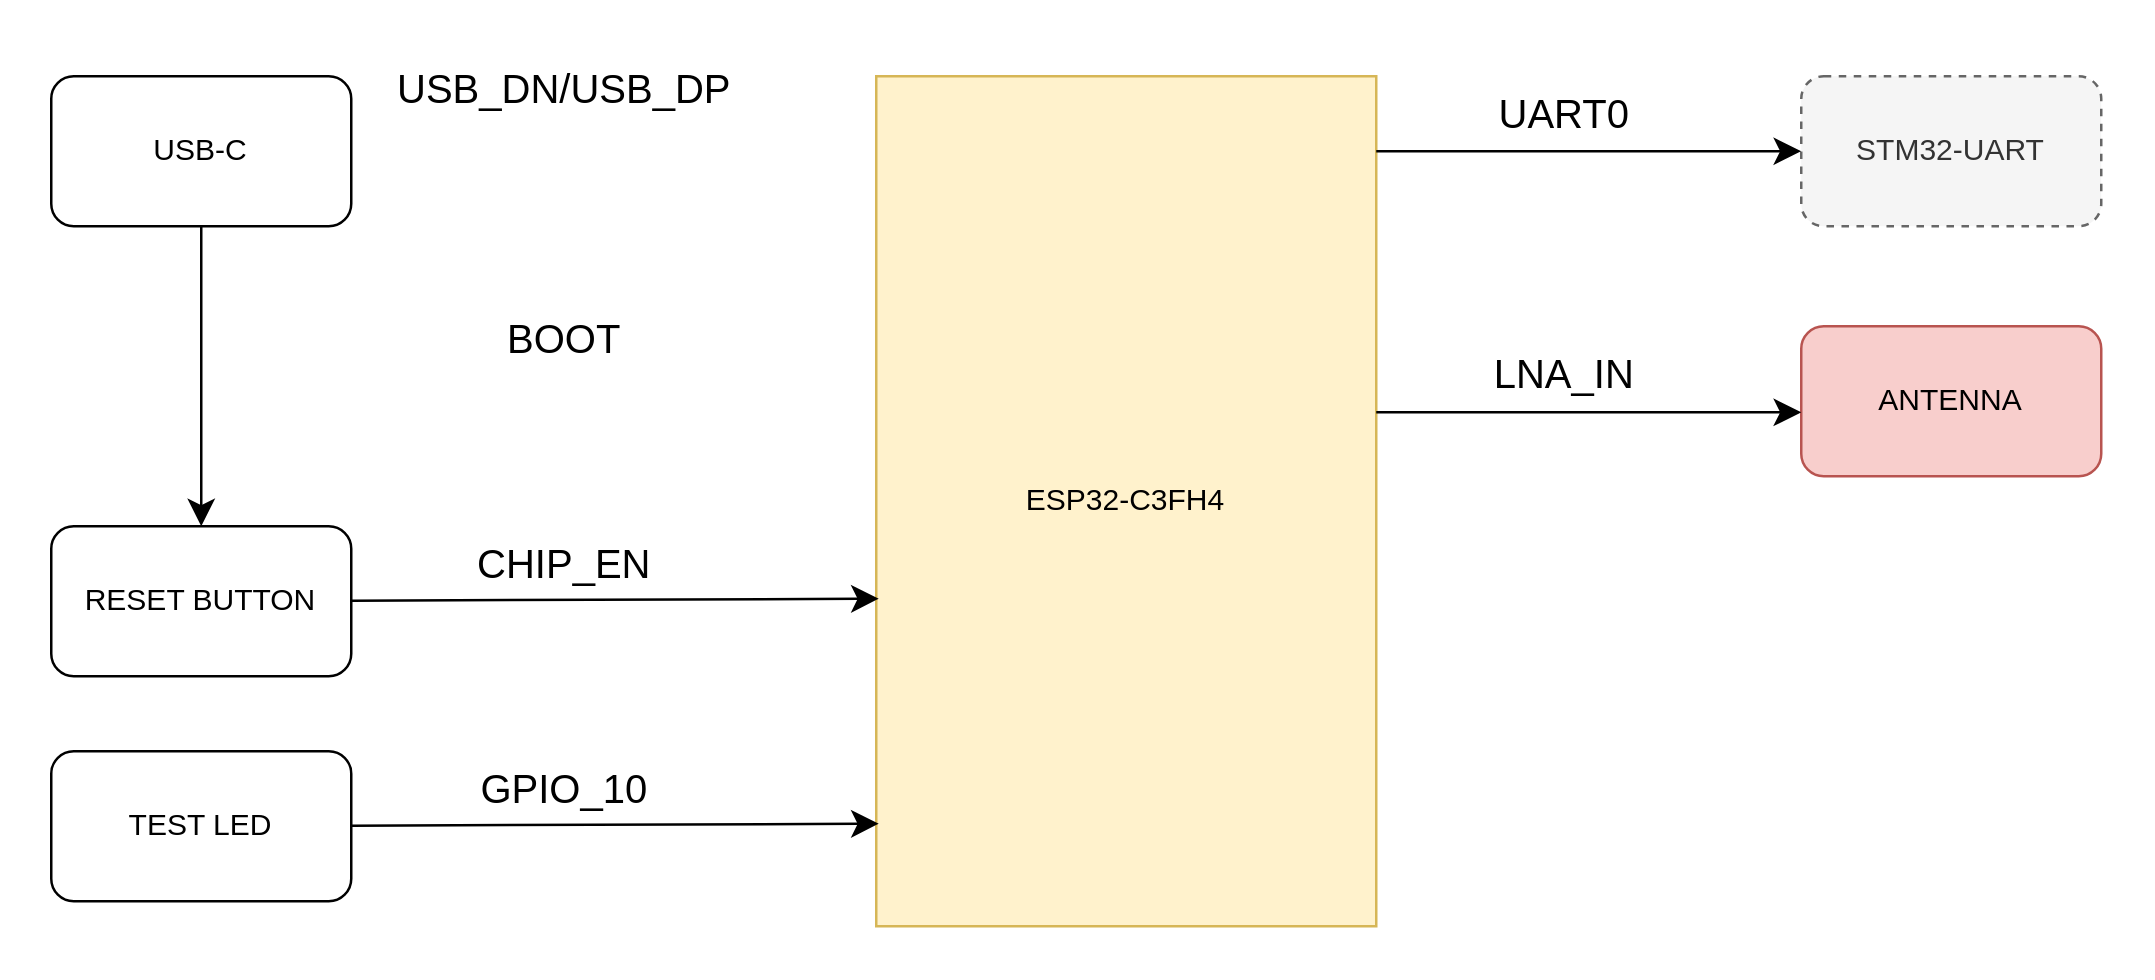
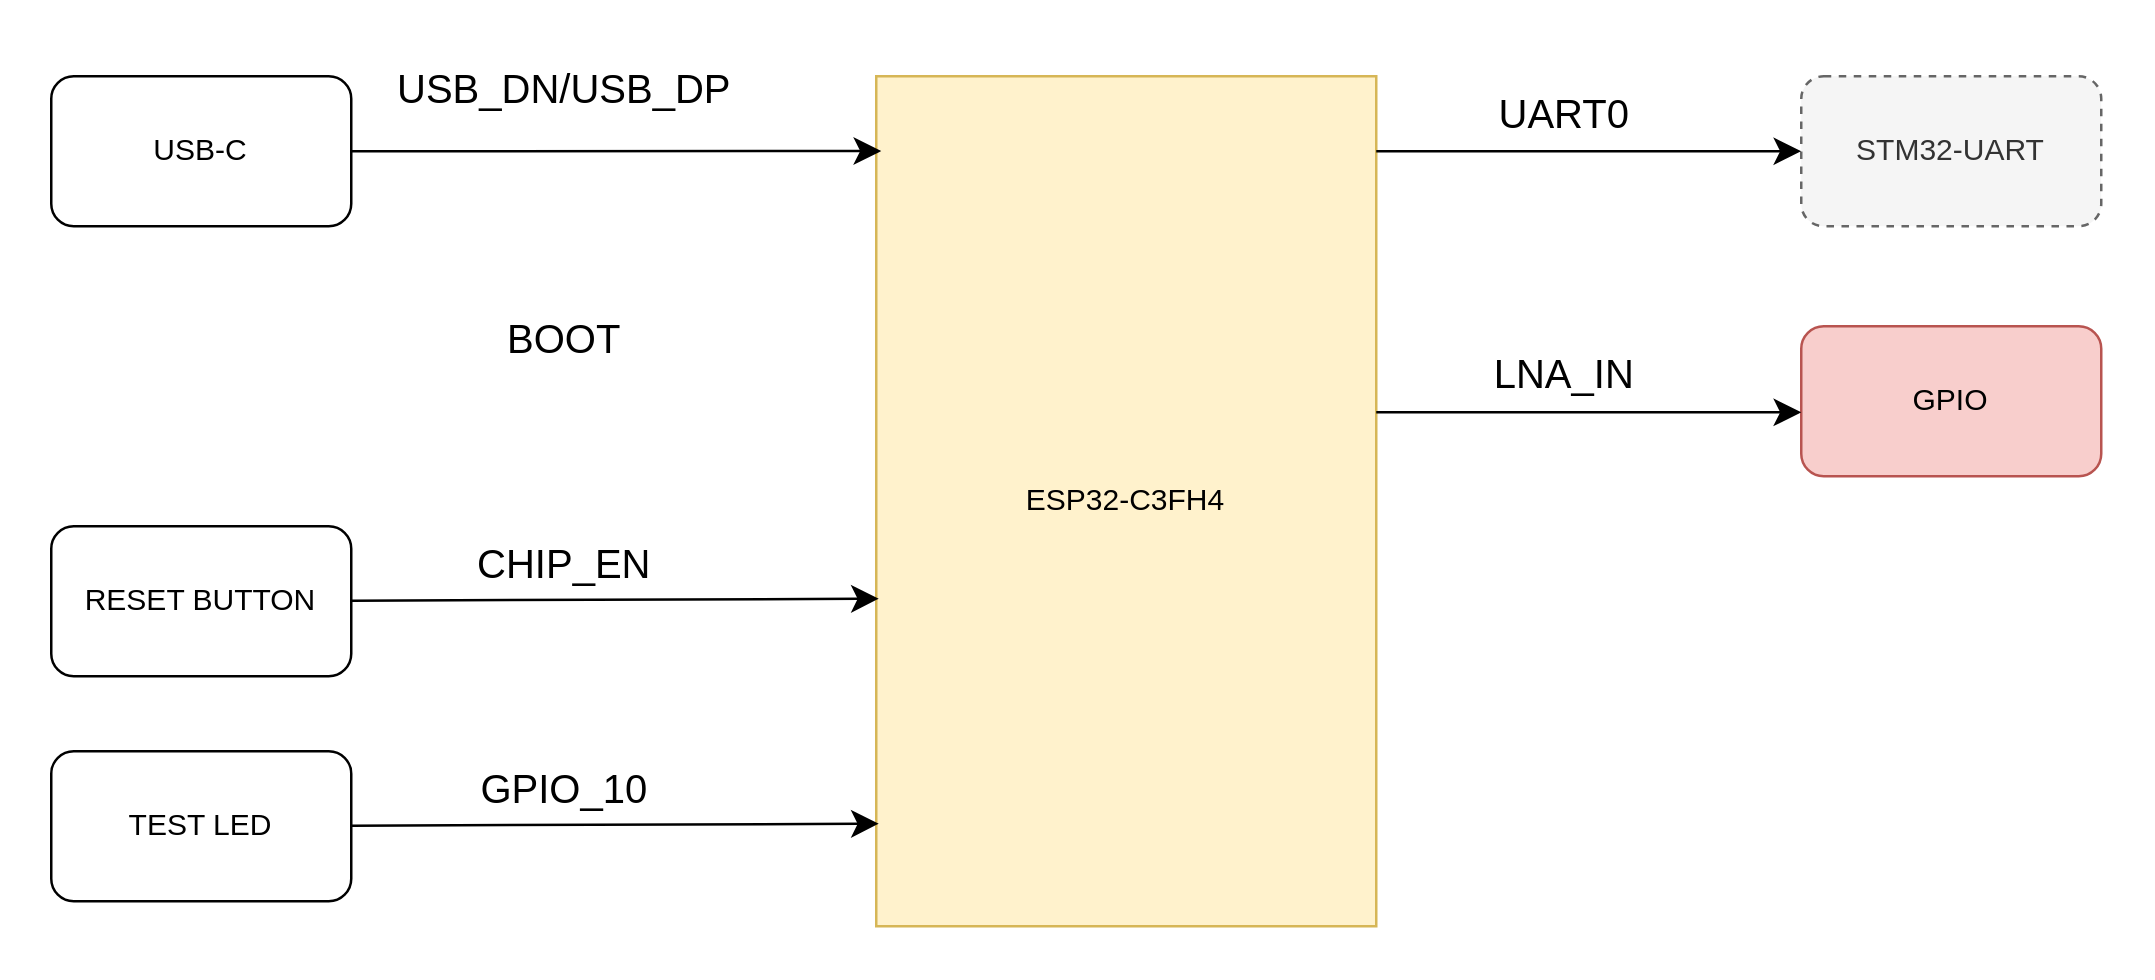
edge "USB-C" -> "RESET BUTTON": now "USB-C" -> "ESP32-C3FH4"
node "ANTENNA": label "ANTENNA" -> "GPIO"
